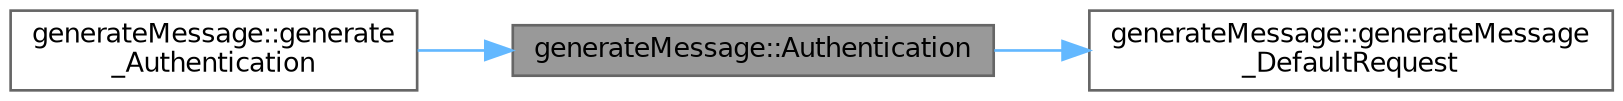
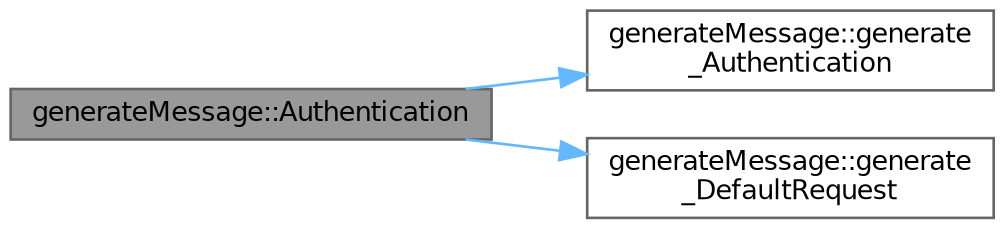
edge "generateMessage::generate _Authentication" -> "generateMessage::Authentication": reversed
node "generateMessage::generateMessage _DefaultRequest": label "generateMessage::generateMessage _DefaultRequest" -> "generateMessage::generate _DefaultRequest"
